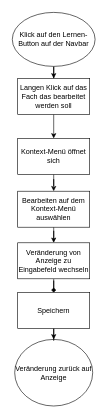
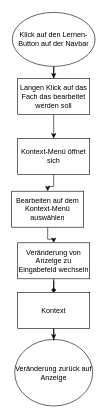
node "Bearbeiten auf dem Kontext-Menü auswählen": moved (54, 209) -> (48, 209)
node "Speichern": label "Speichern" -> "Kontext"
